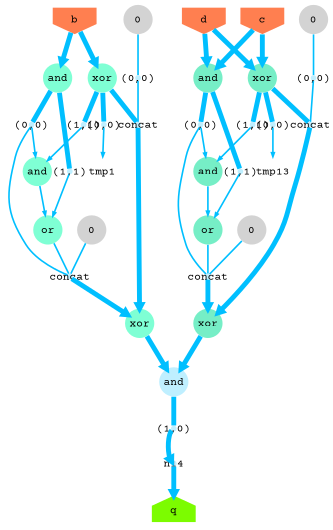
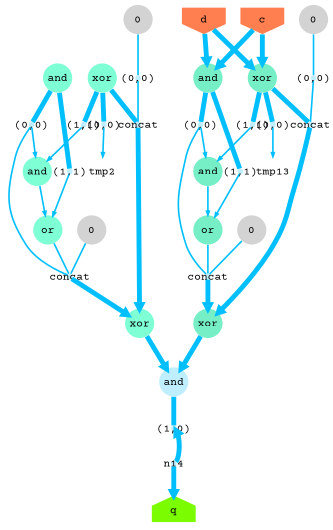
node "b": removed
node "tmp1": label "tmp1" -> "tmp2"
edge "(1,0)" -> "n14": reversed
